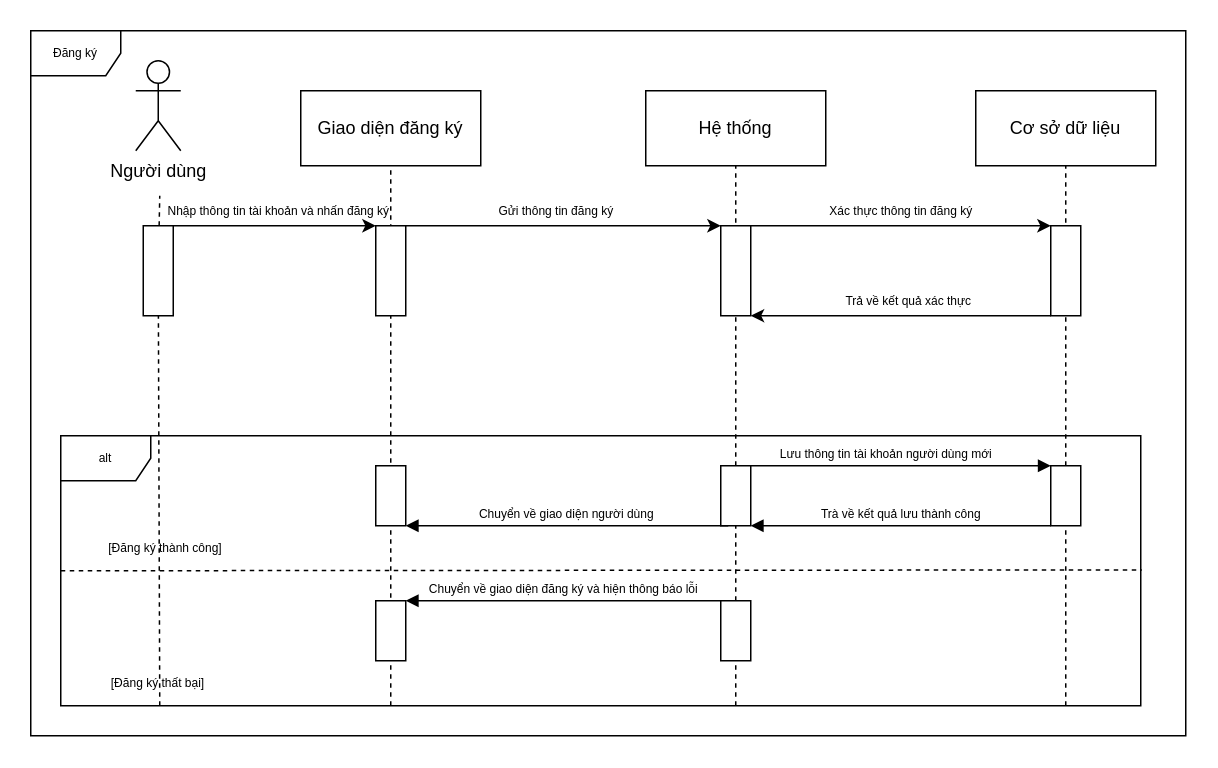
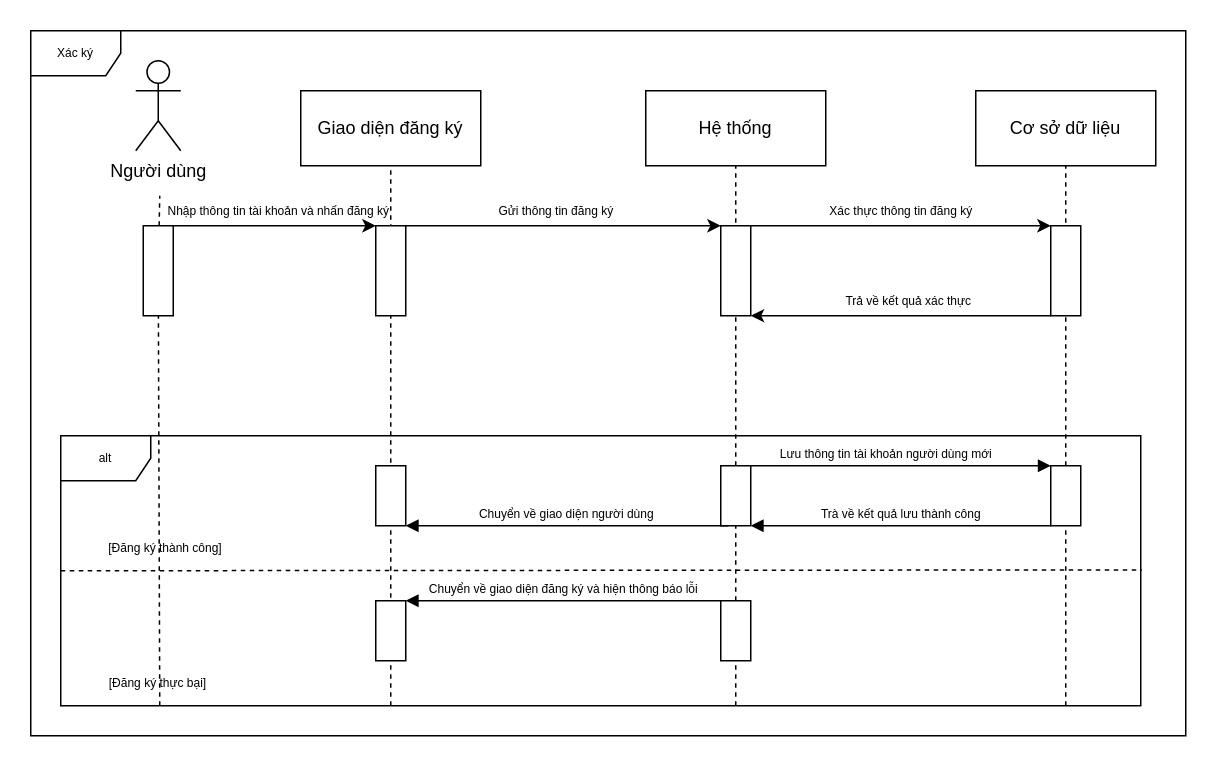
node "Đăng ký": label "Đăng ký" -> "Xác ký"
node "[Đăng ký thất bại]": label "[Đăng ký thất bại]" -> "[Đăng ký thực bại]"
